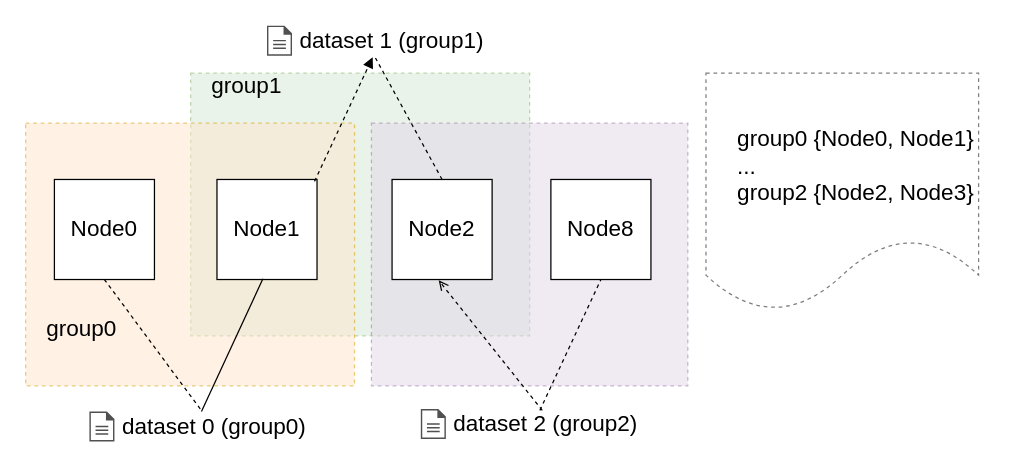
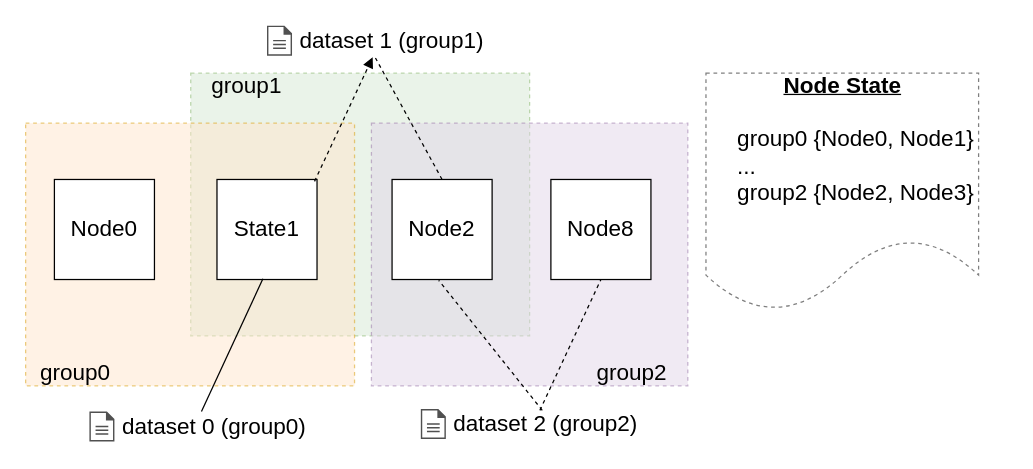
node "Node State": added
node "Node1": label "Node1" -> "State1"
edge "dataset 2 (group2)" -> "Node2": arrowhead open -> none
node "group0": moved (82, 329) -> (76, 373)
edge "Node0" -- "dataset 0 (group0)": removed
node "group2": added
